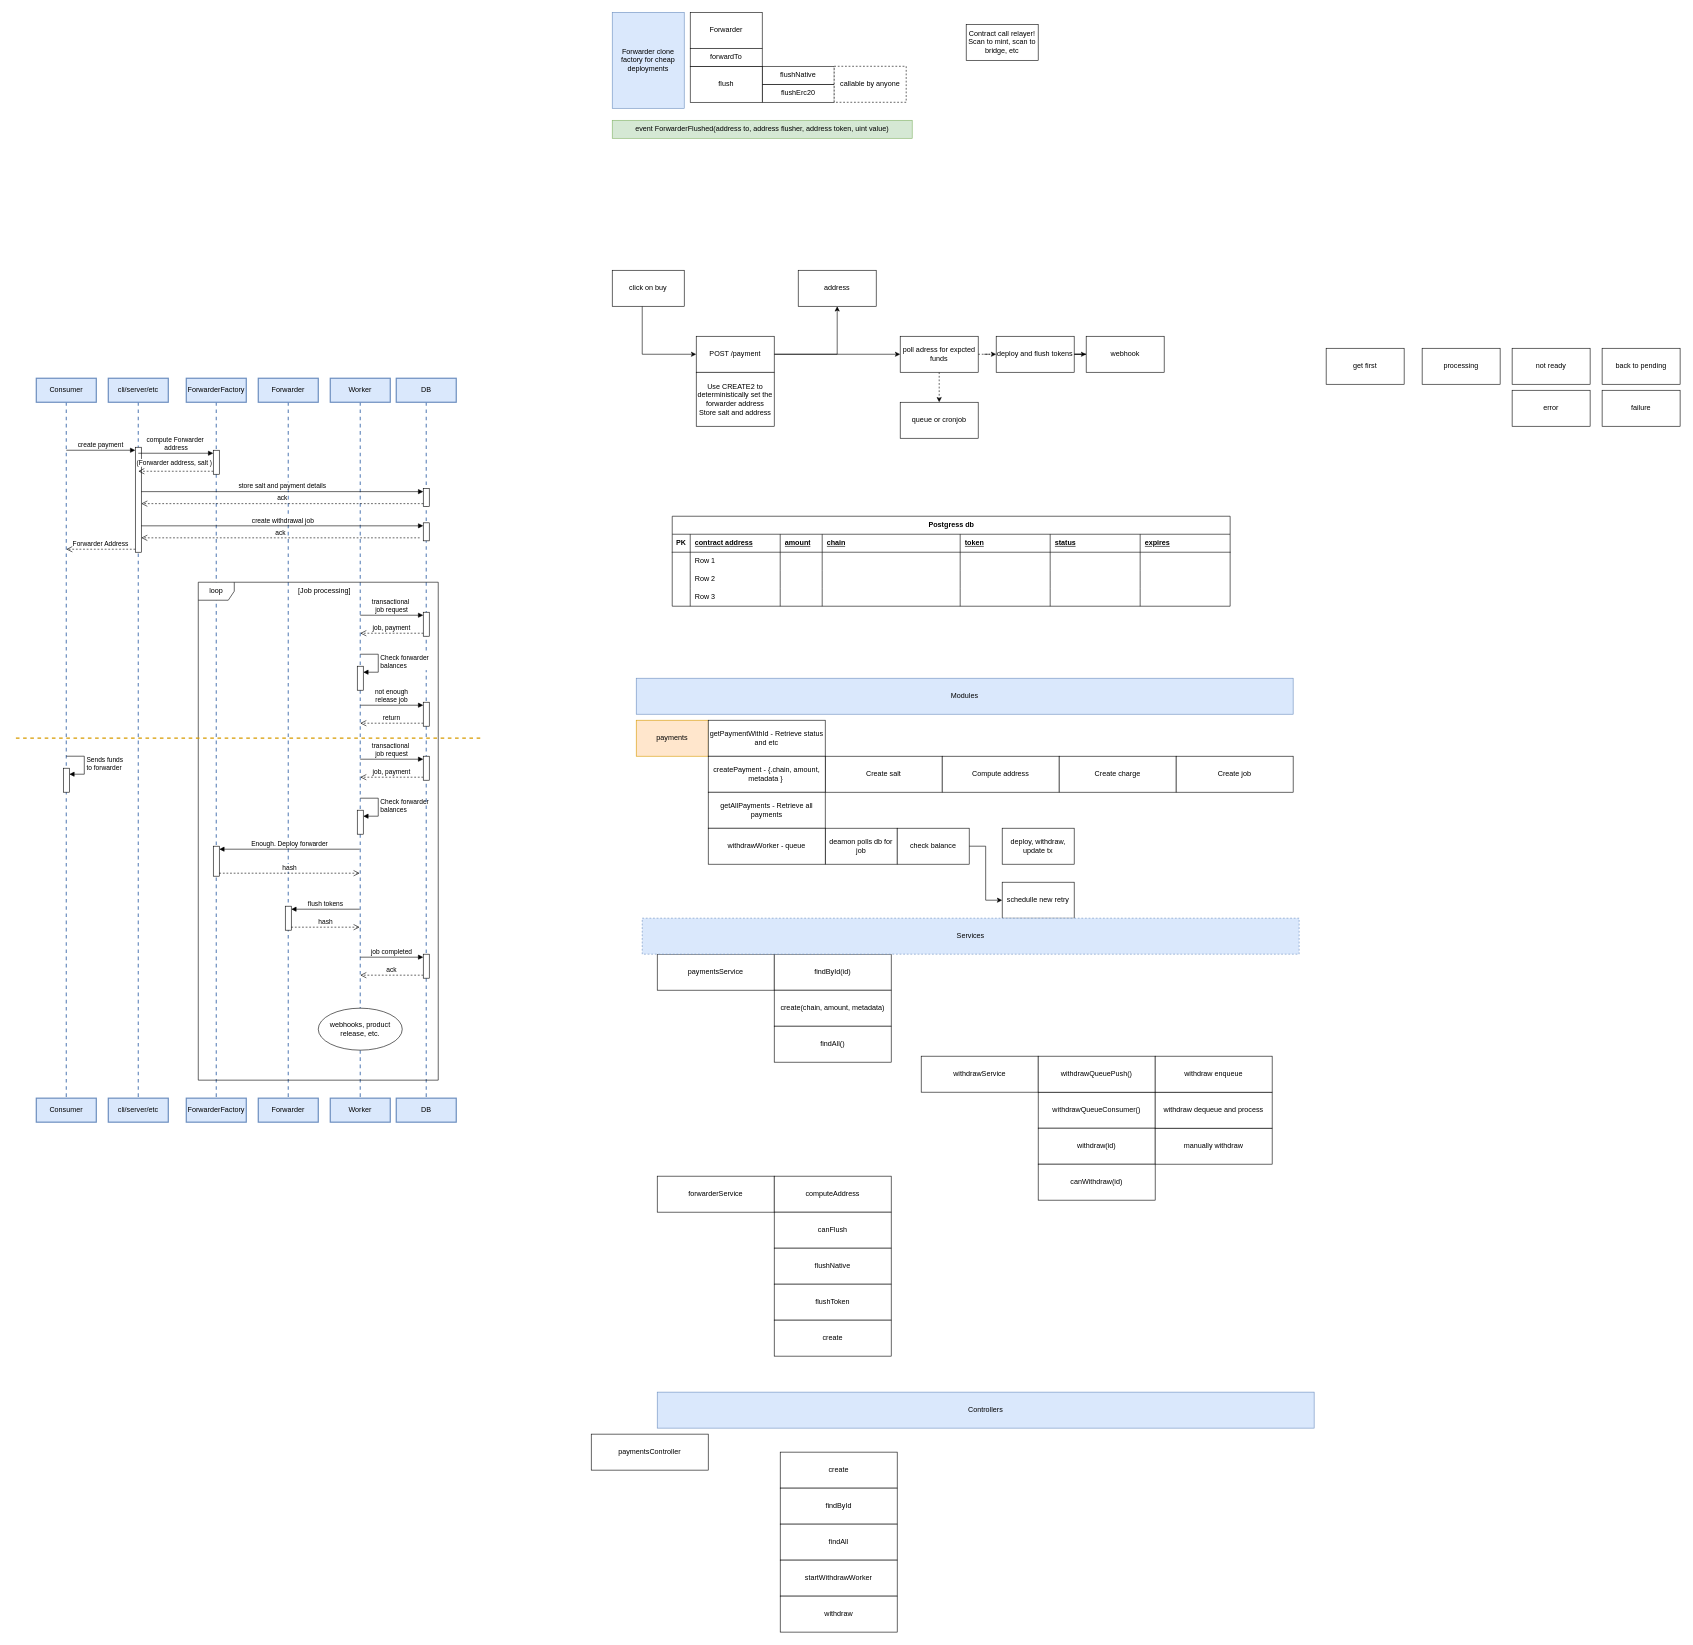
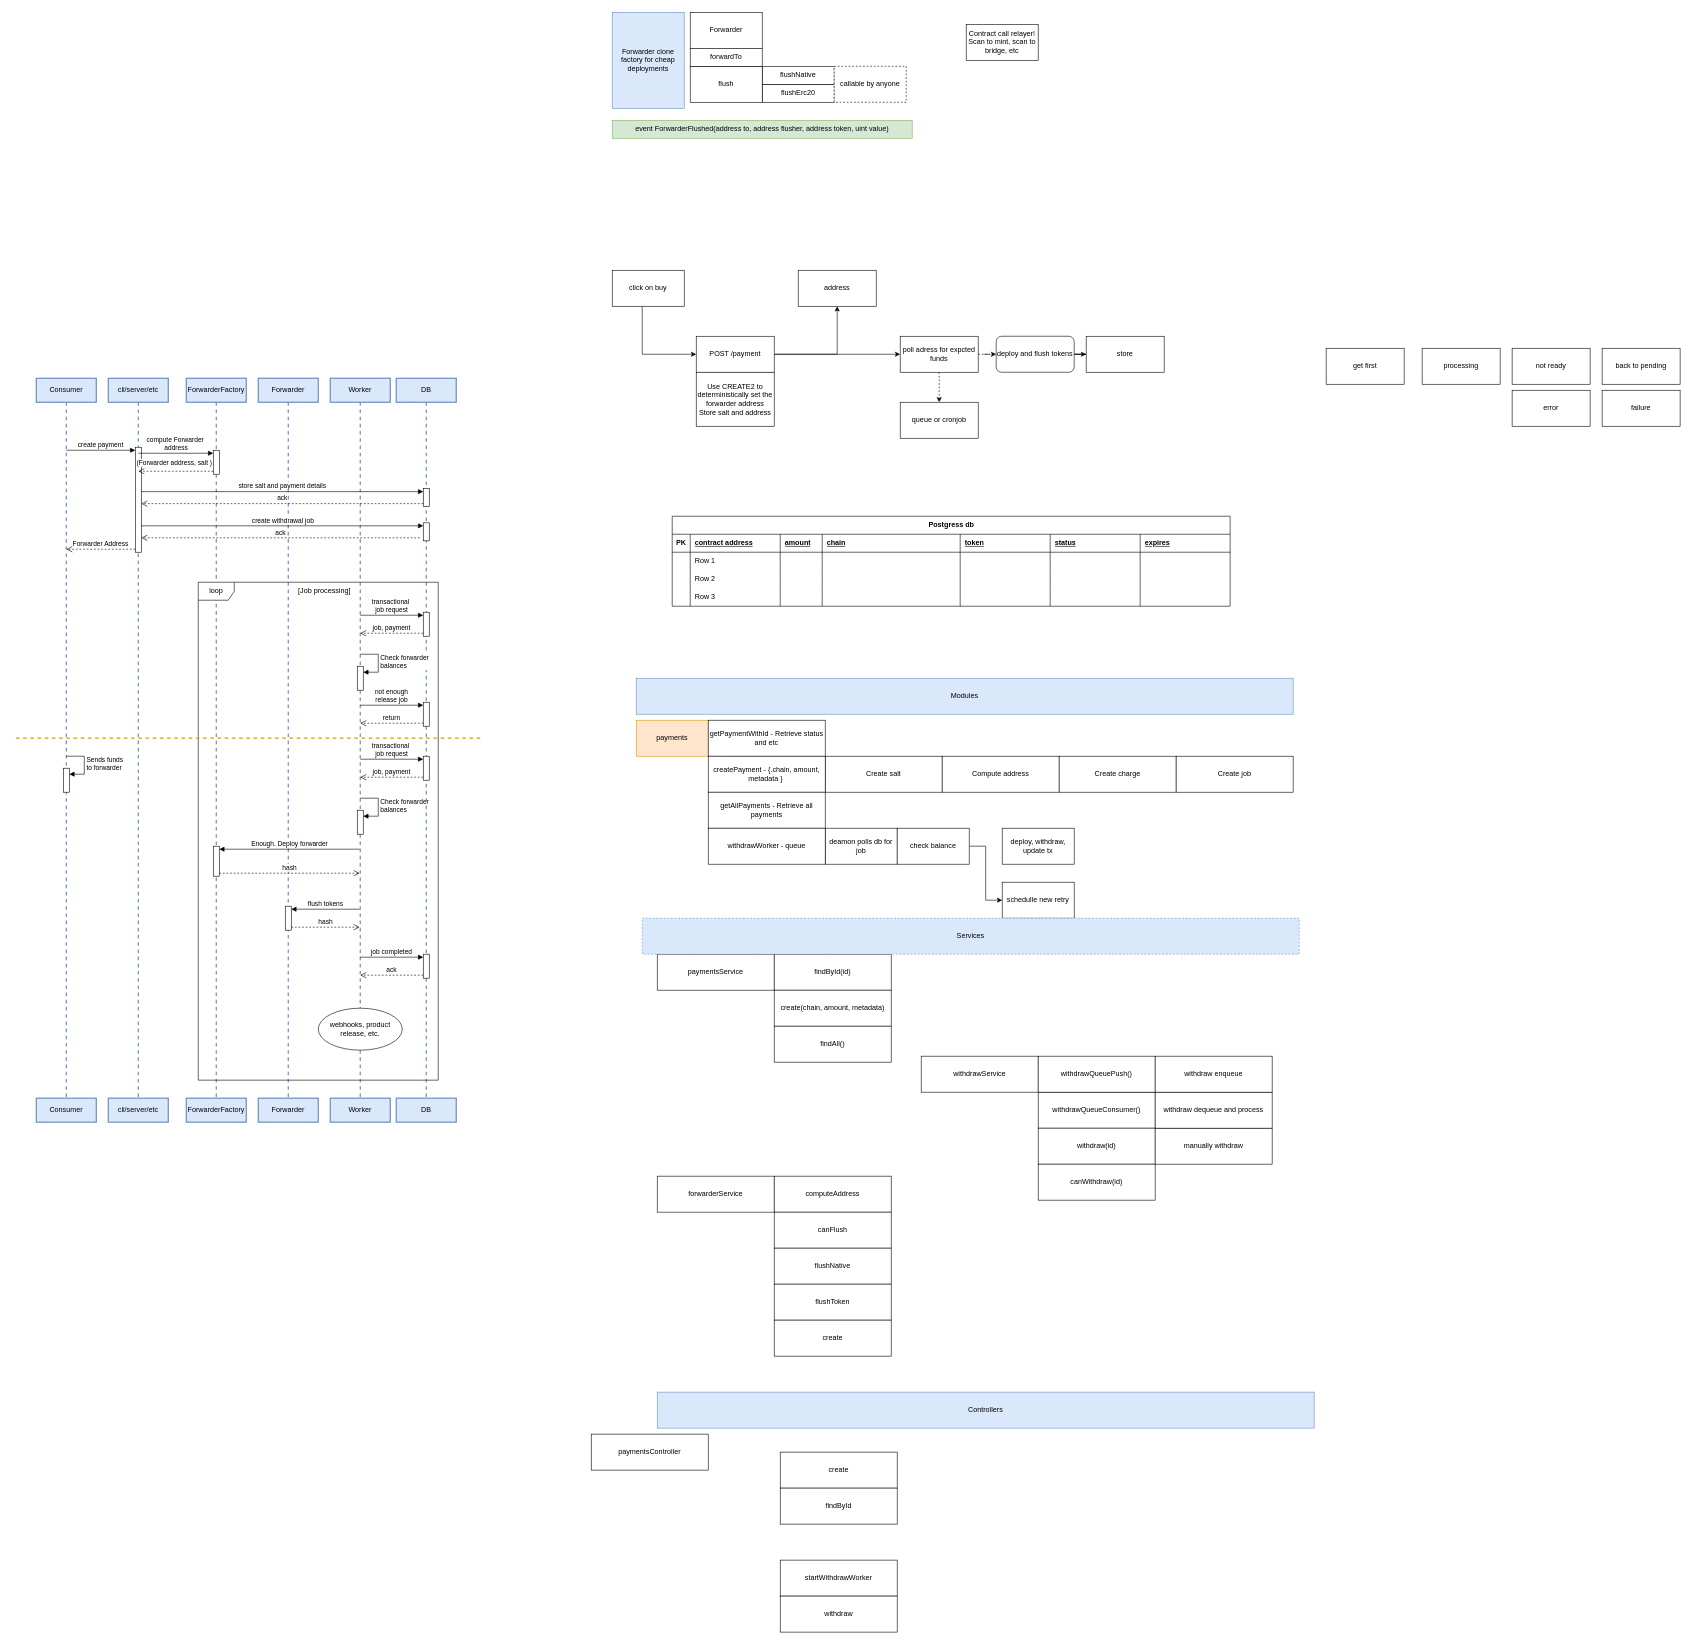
node "deploy and flush tokens": shape rectangle -> rounded rectangle
node "webhook": label "webhook" -> "store"
node "findAll": removed
